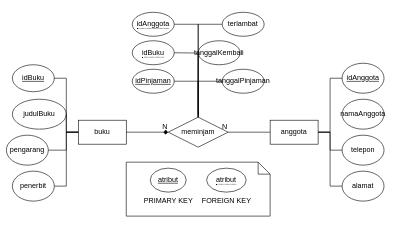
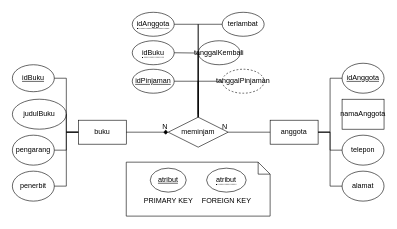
node "tanggalPinjaman": style solid -> dashed
node "namaAnggota": shape ellipse -> rectangle
node "pengarang": moved (27, 150) -> (33, 150)
